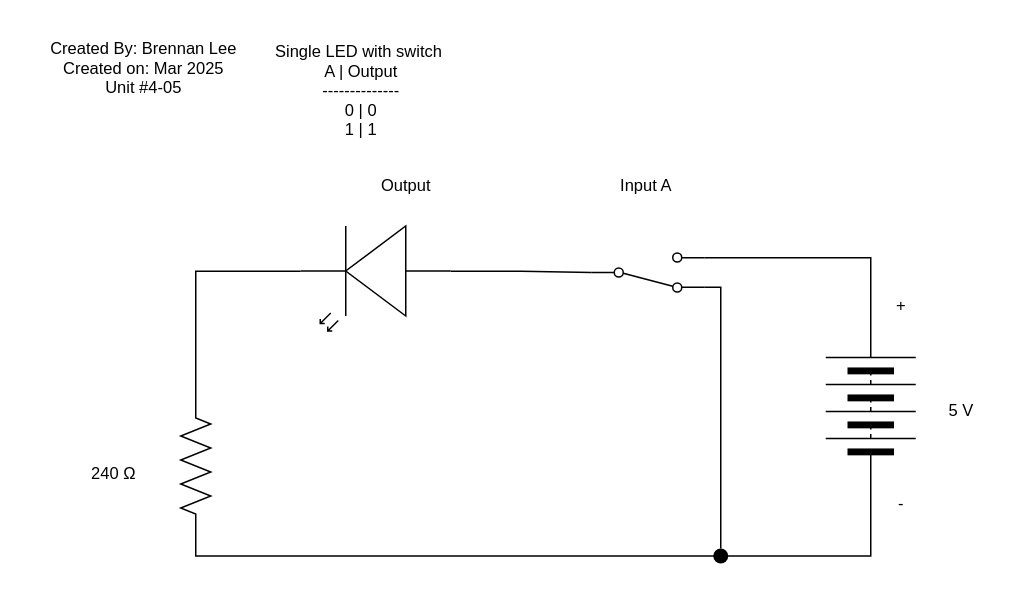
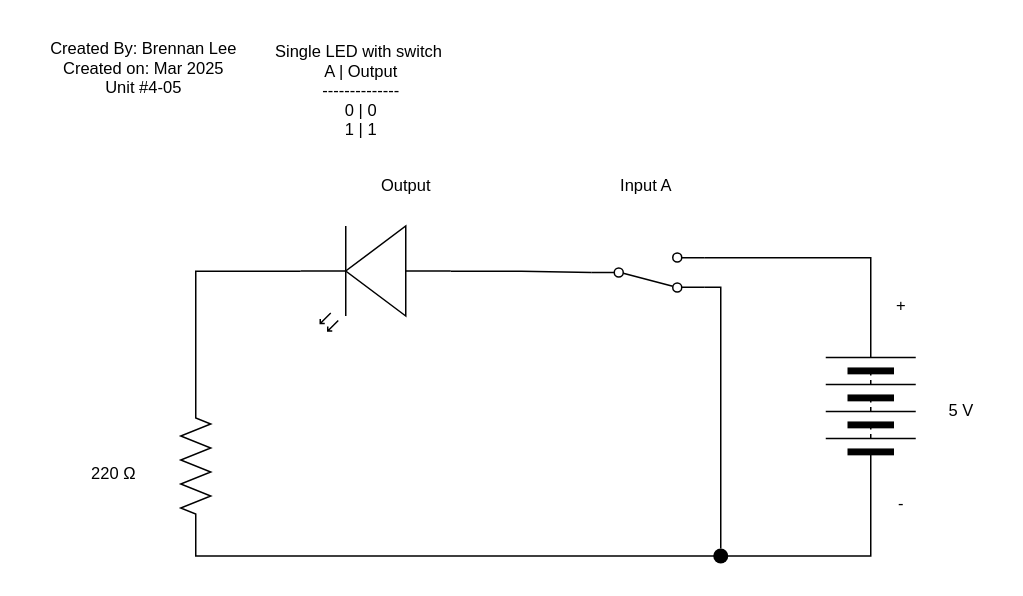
node "240 Ω": label "240 Ω" -> "220 Ω"
